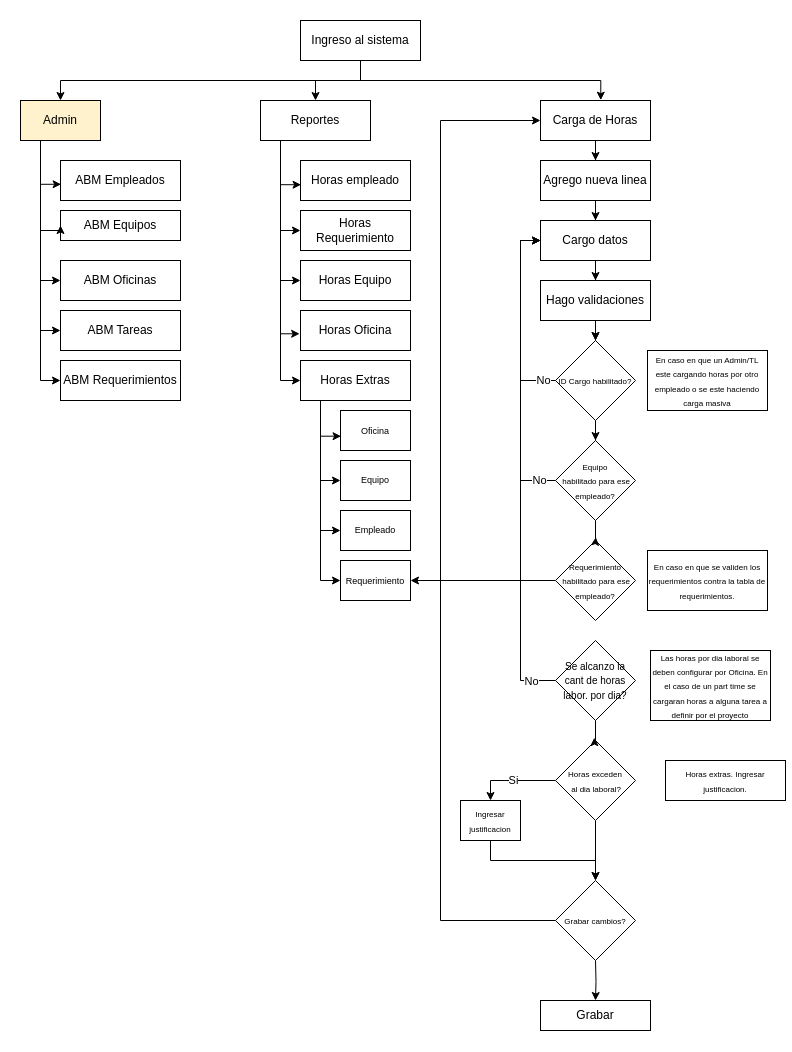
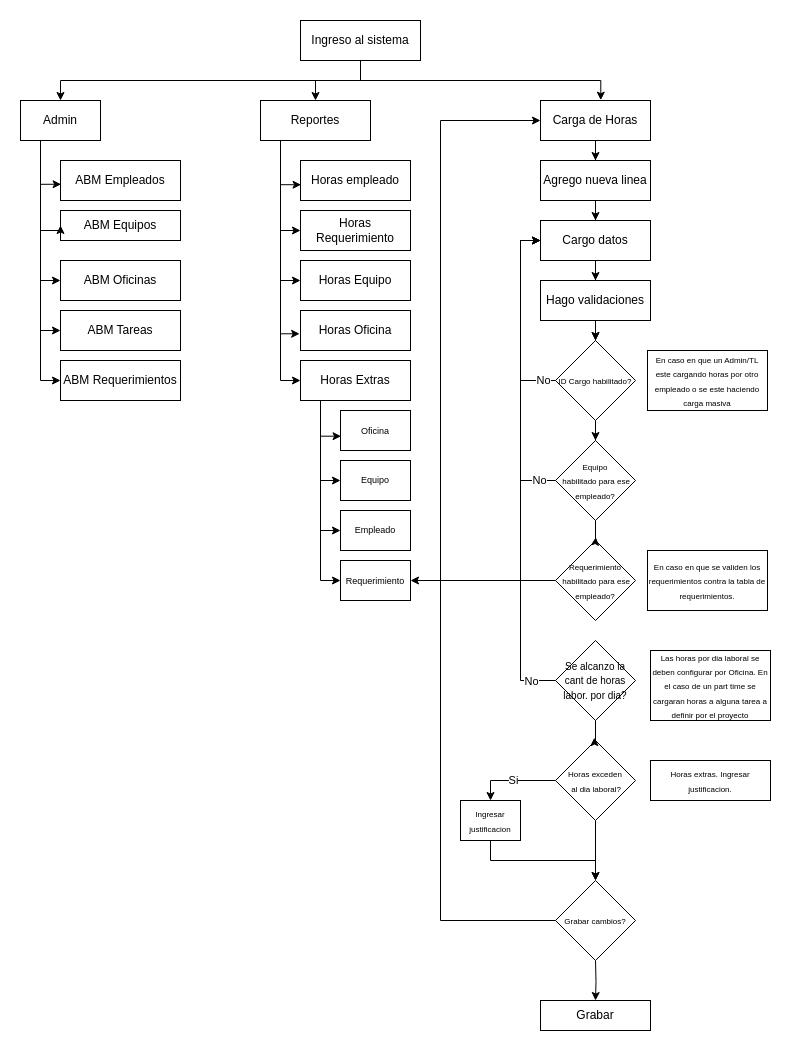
node "Admin": fillcolor #fff2cc -> #ffffff
node "Horas extras. Ingresar justificacion.": moved (726, 781) -> (711, 781)
